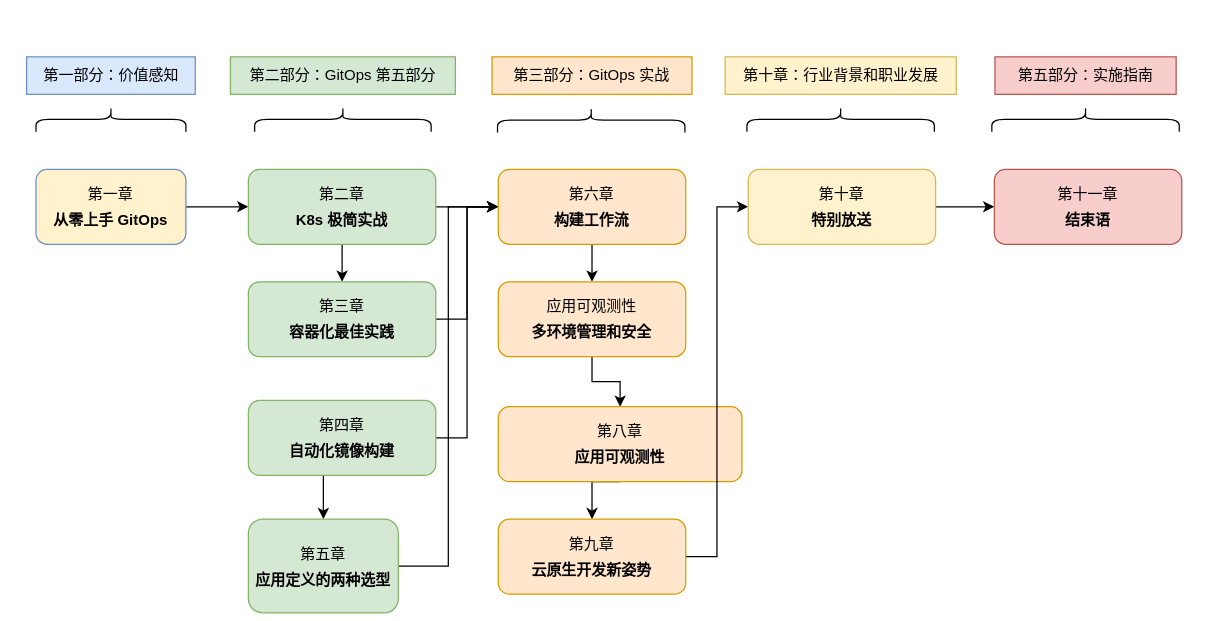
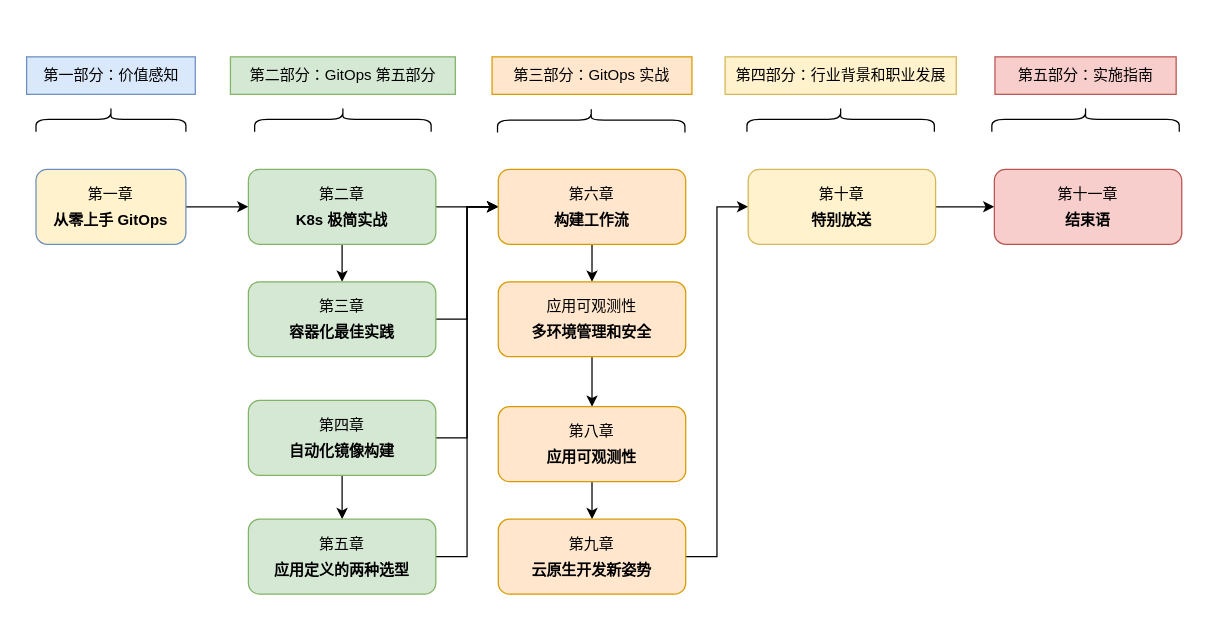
node "第十章：行业背景和职业发展": label "第十章：行业背景和职业发展" -> "第四部分：行业背景和职业发展"
node "第八章 应用可观测性": size 244x75 -> 188x75
node "第五章 应用定义的两种选型": size 150x94 -> 188x75
